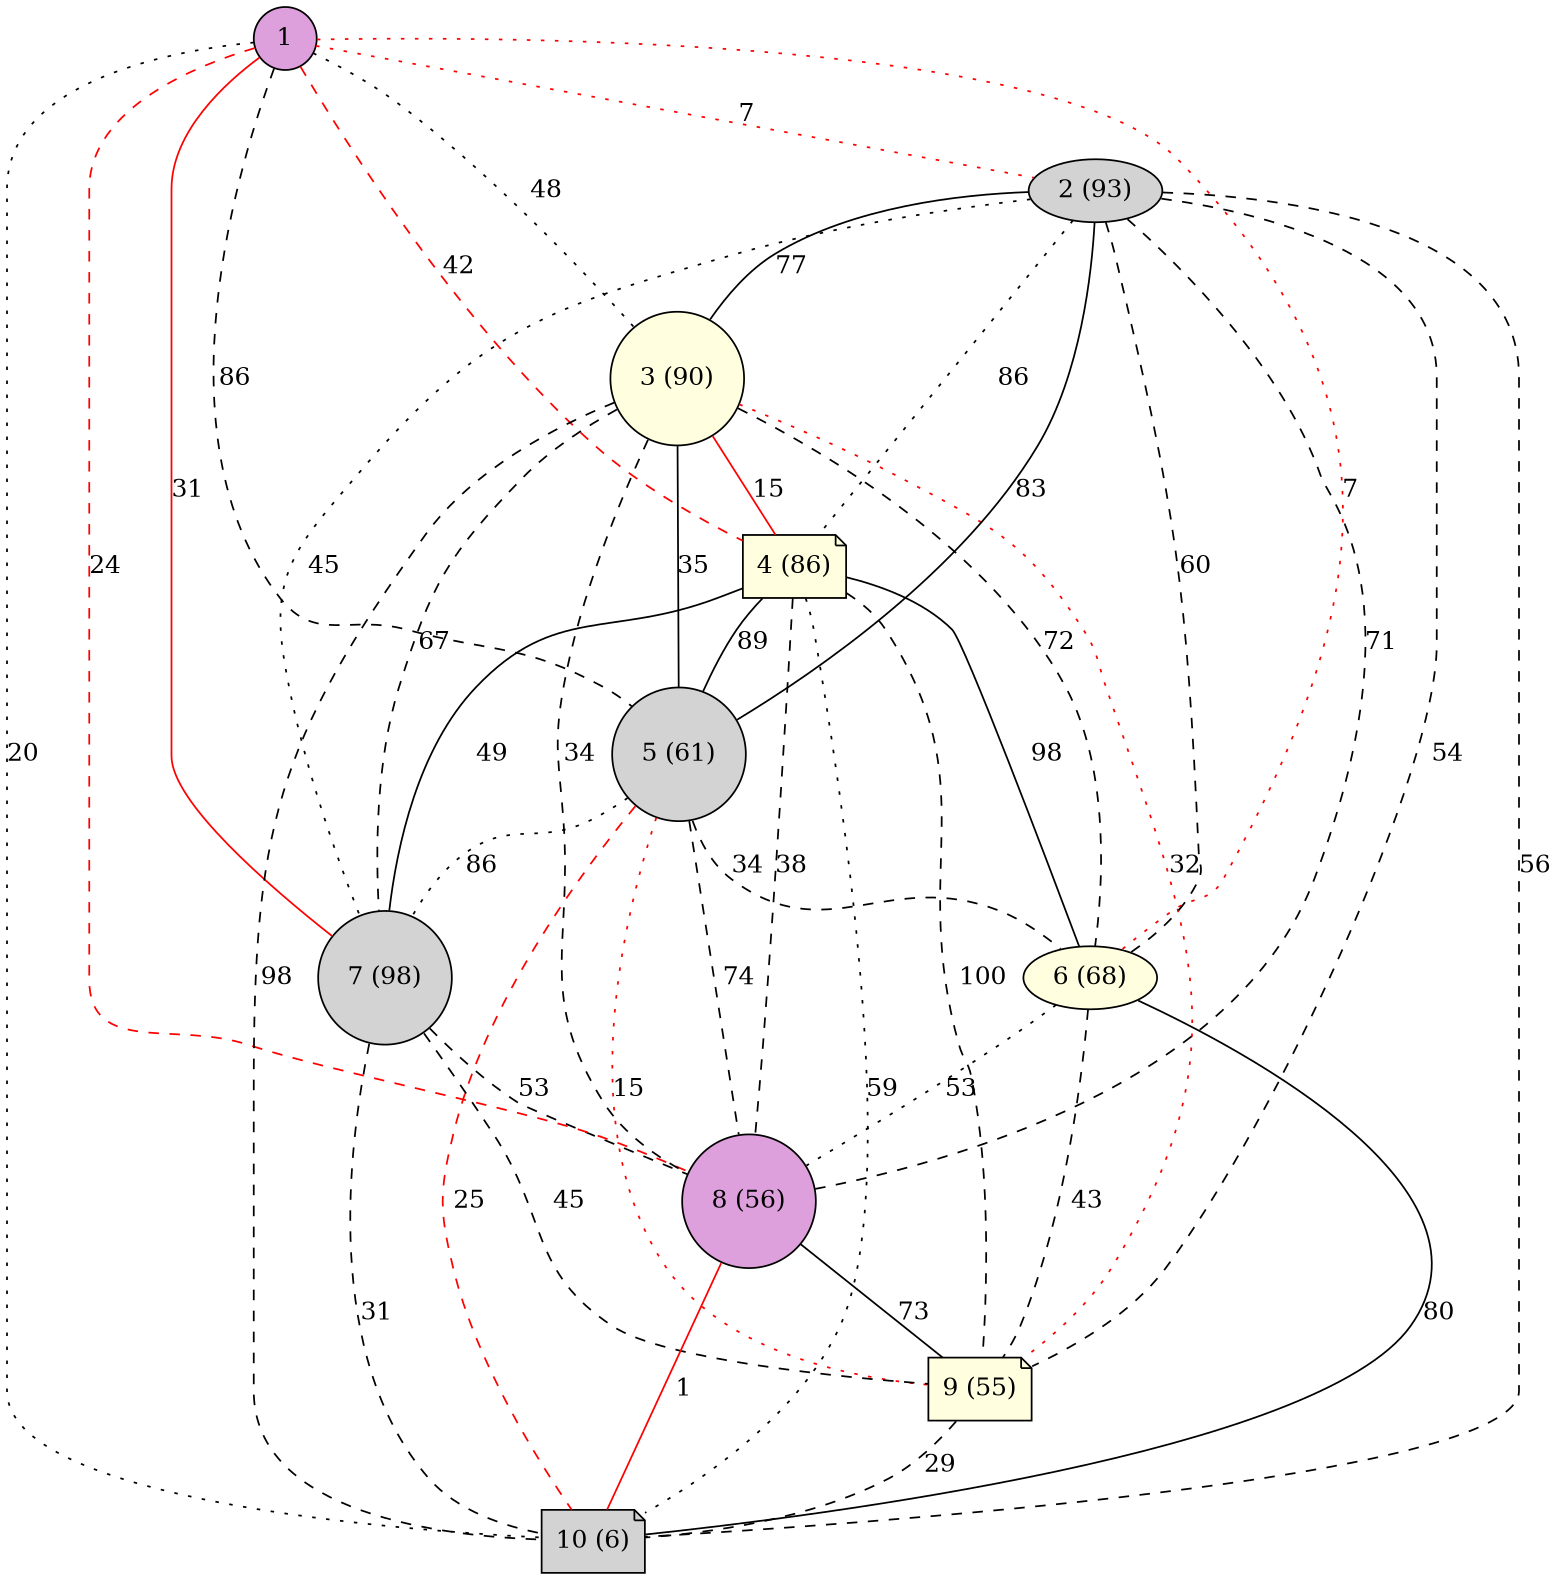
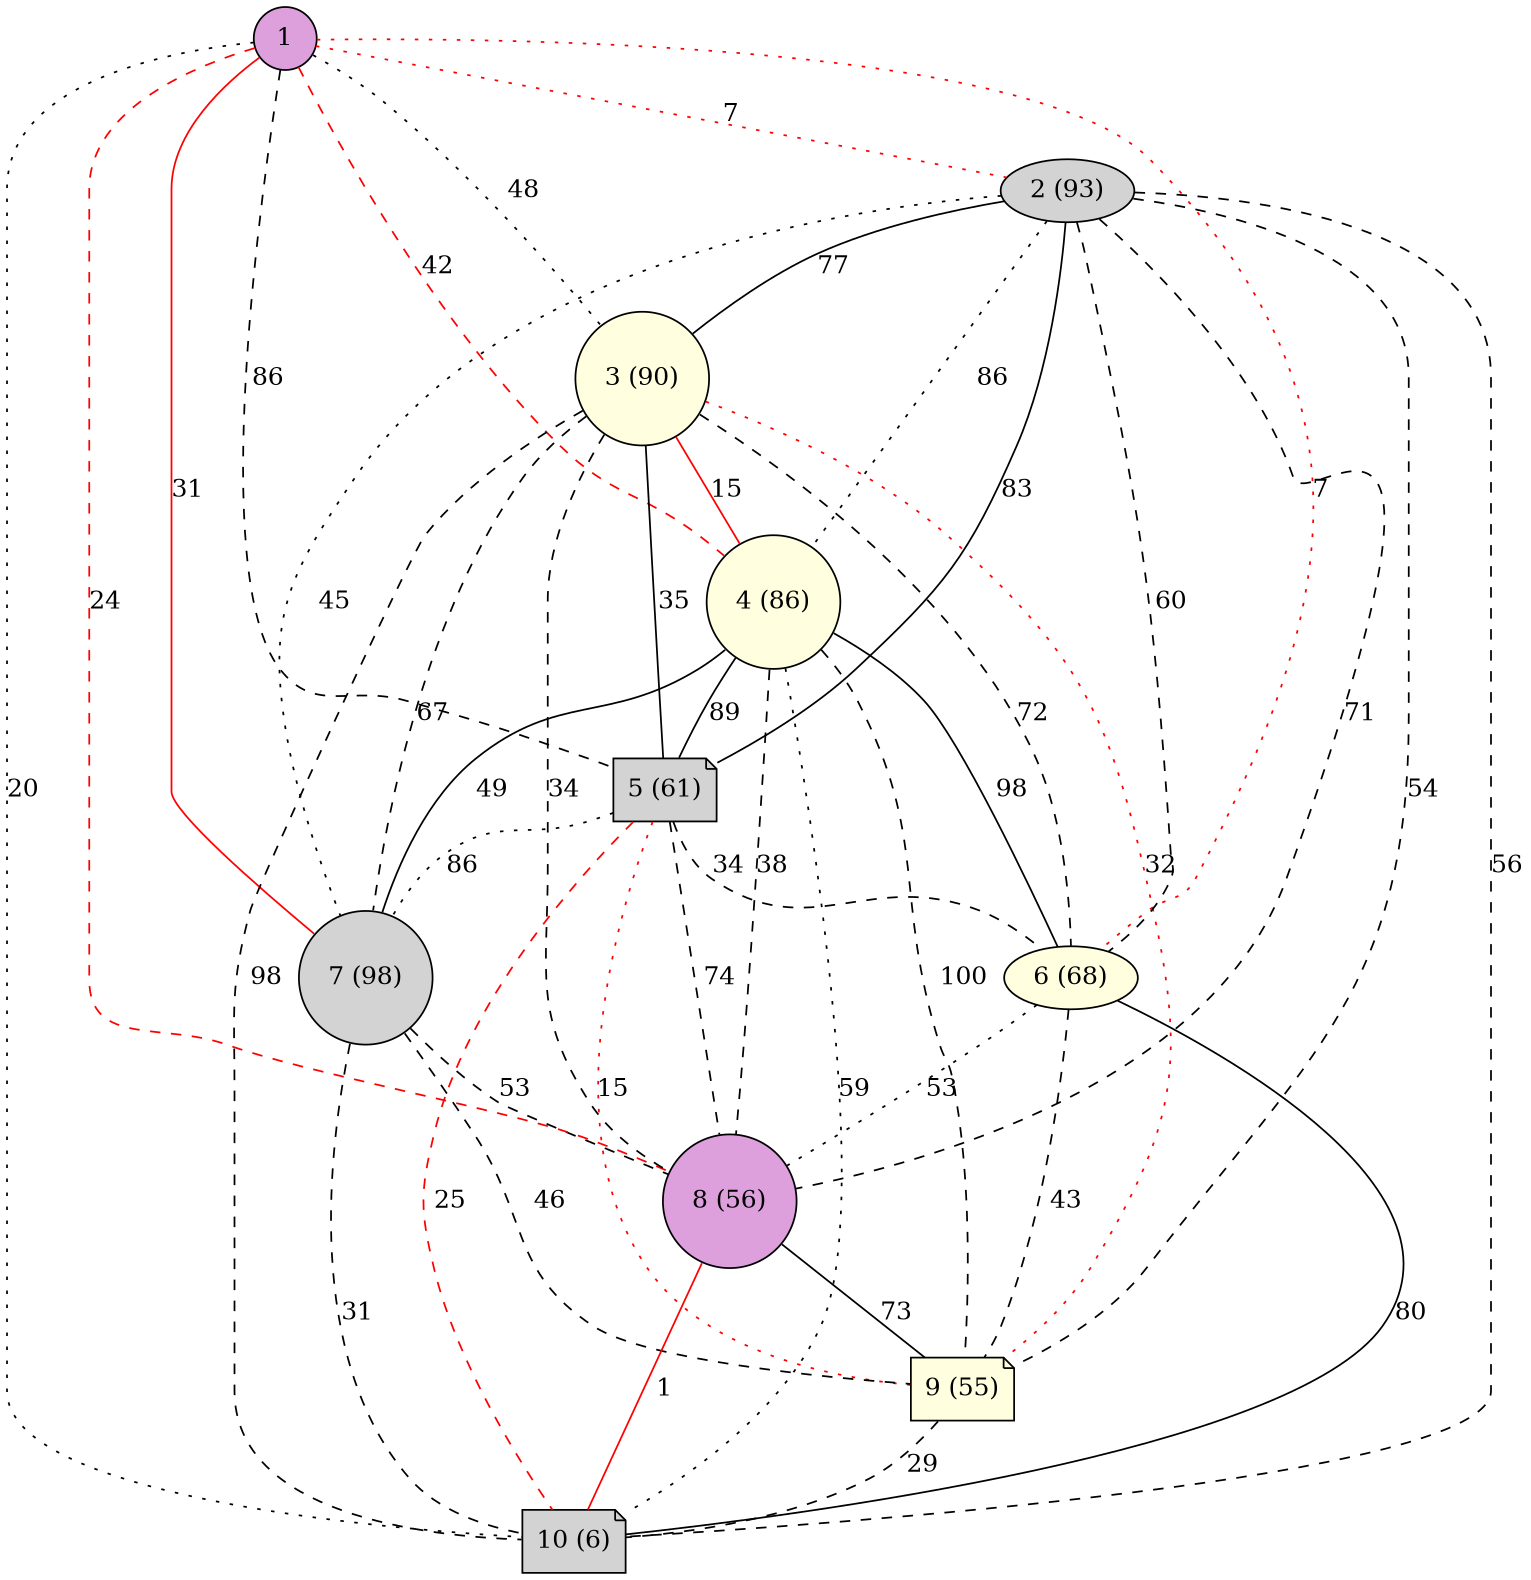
node "4 (86)": shape note -> circle
node "5 (61)": shape circle -> note
edge "7 (98)" -- "9 (55)": label "45" -> "46"
